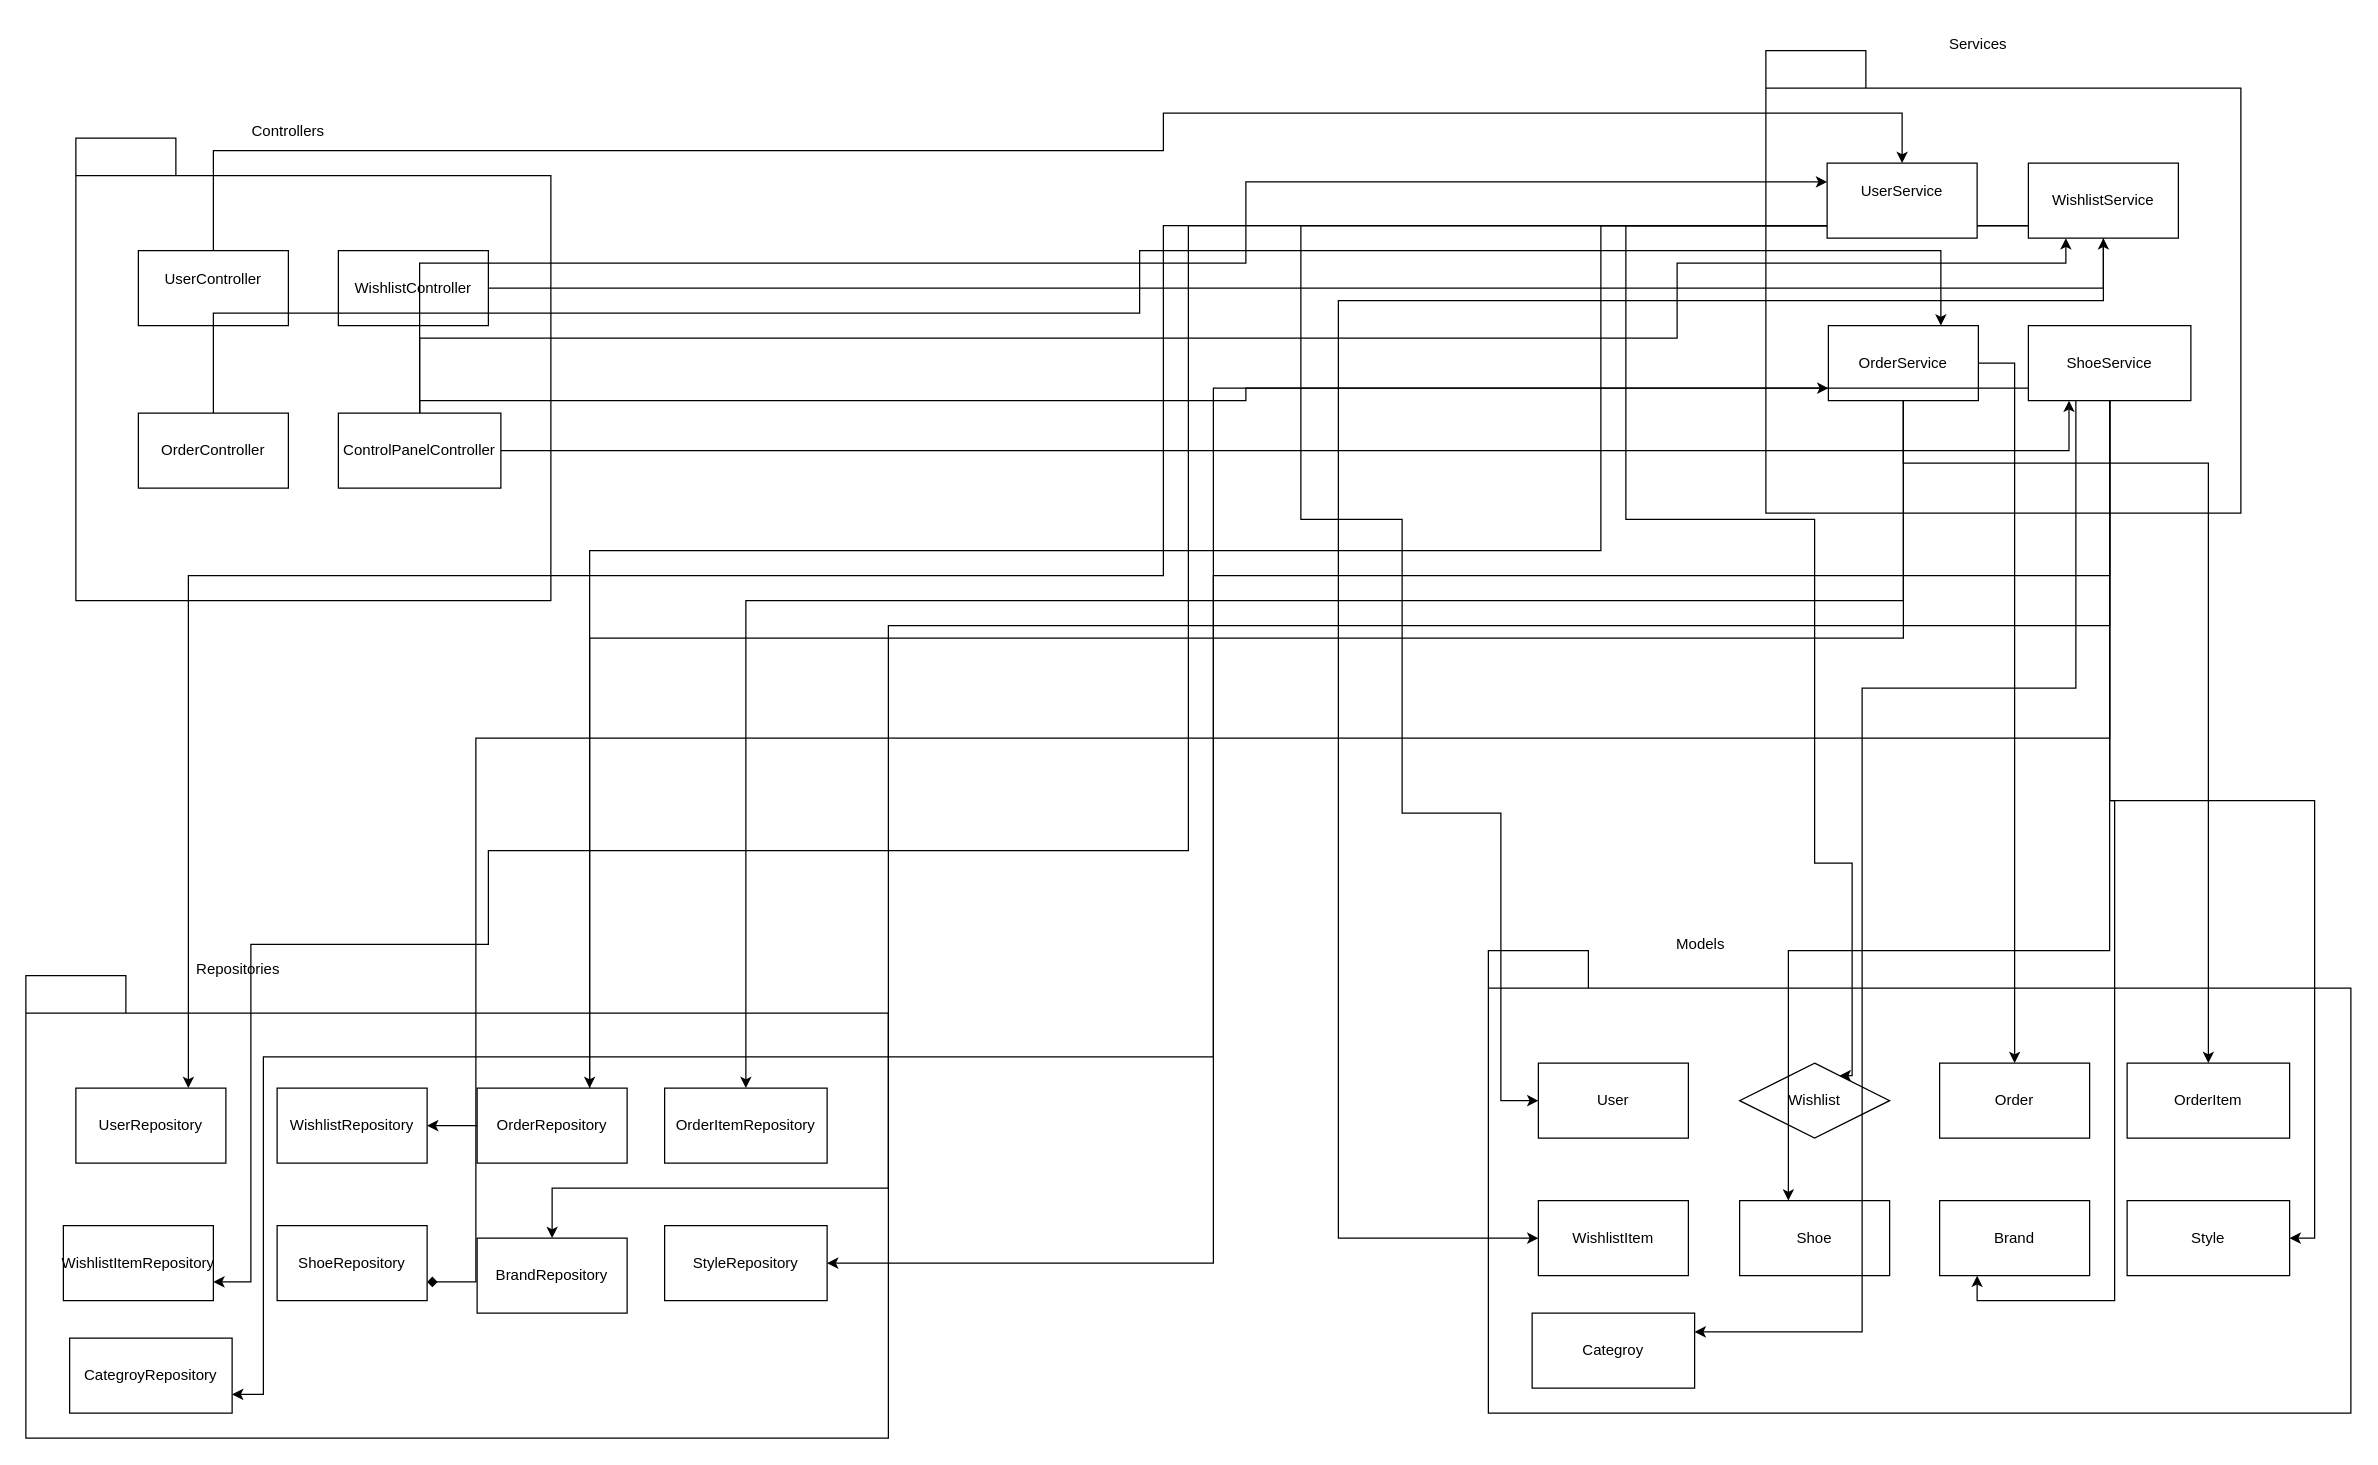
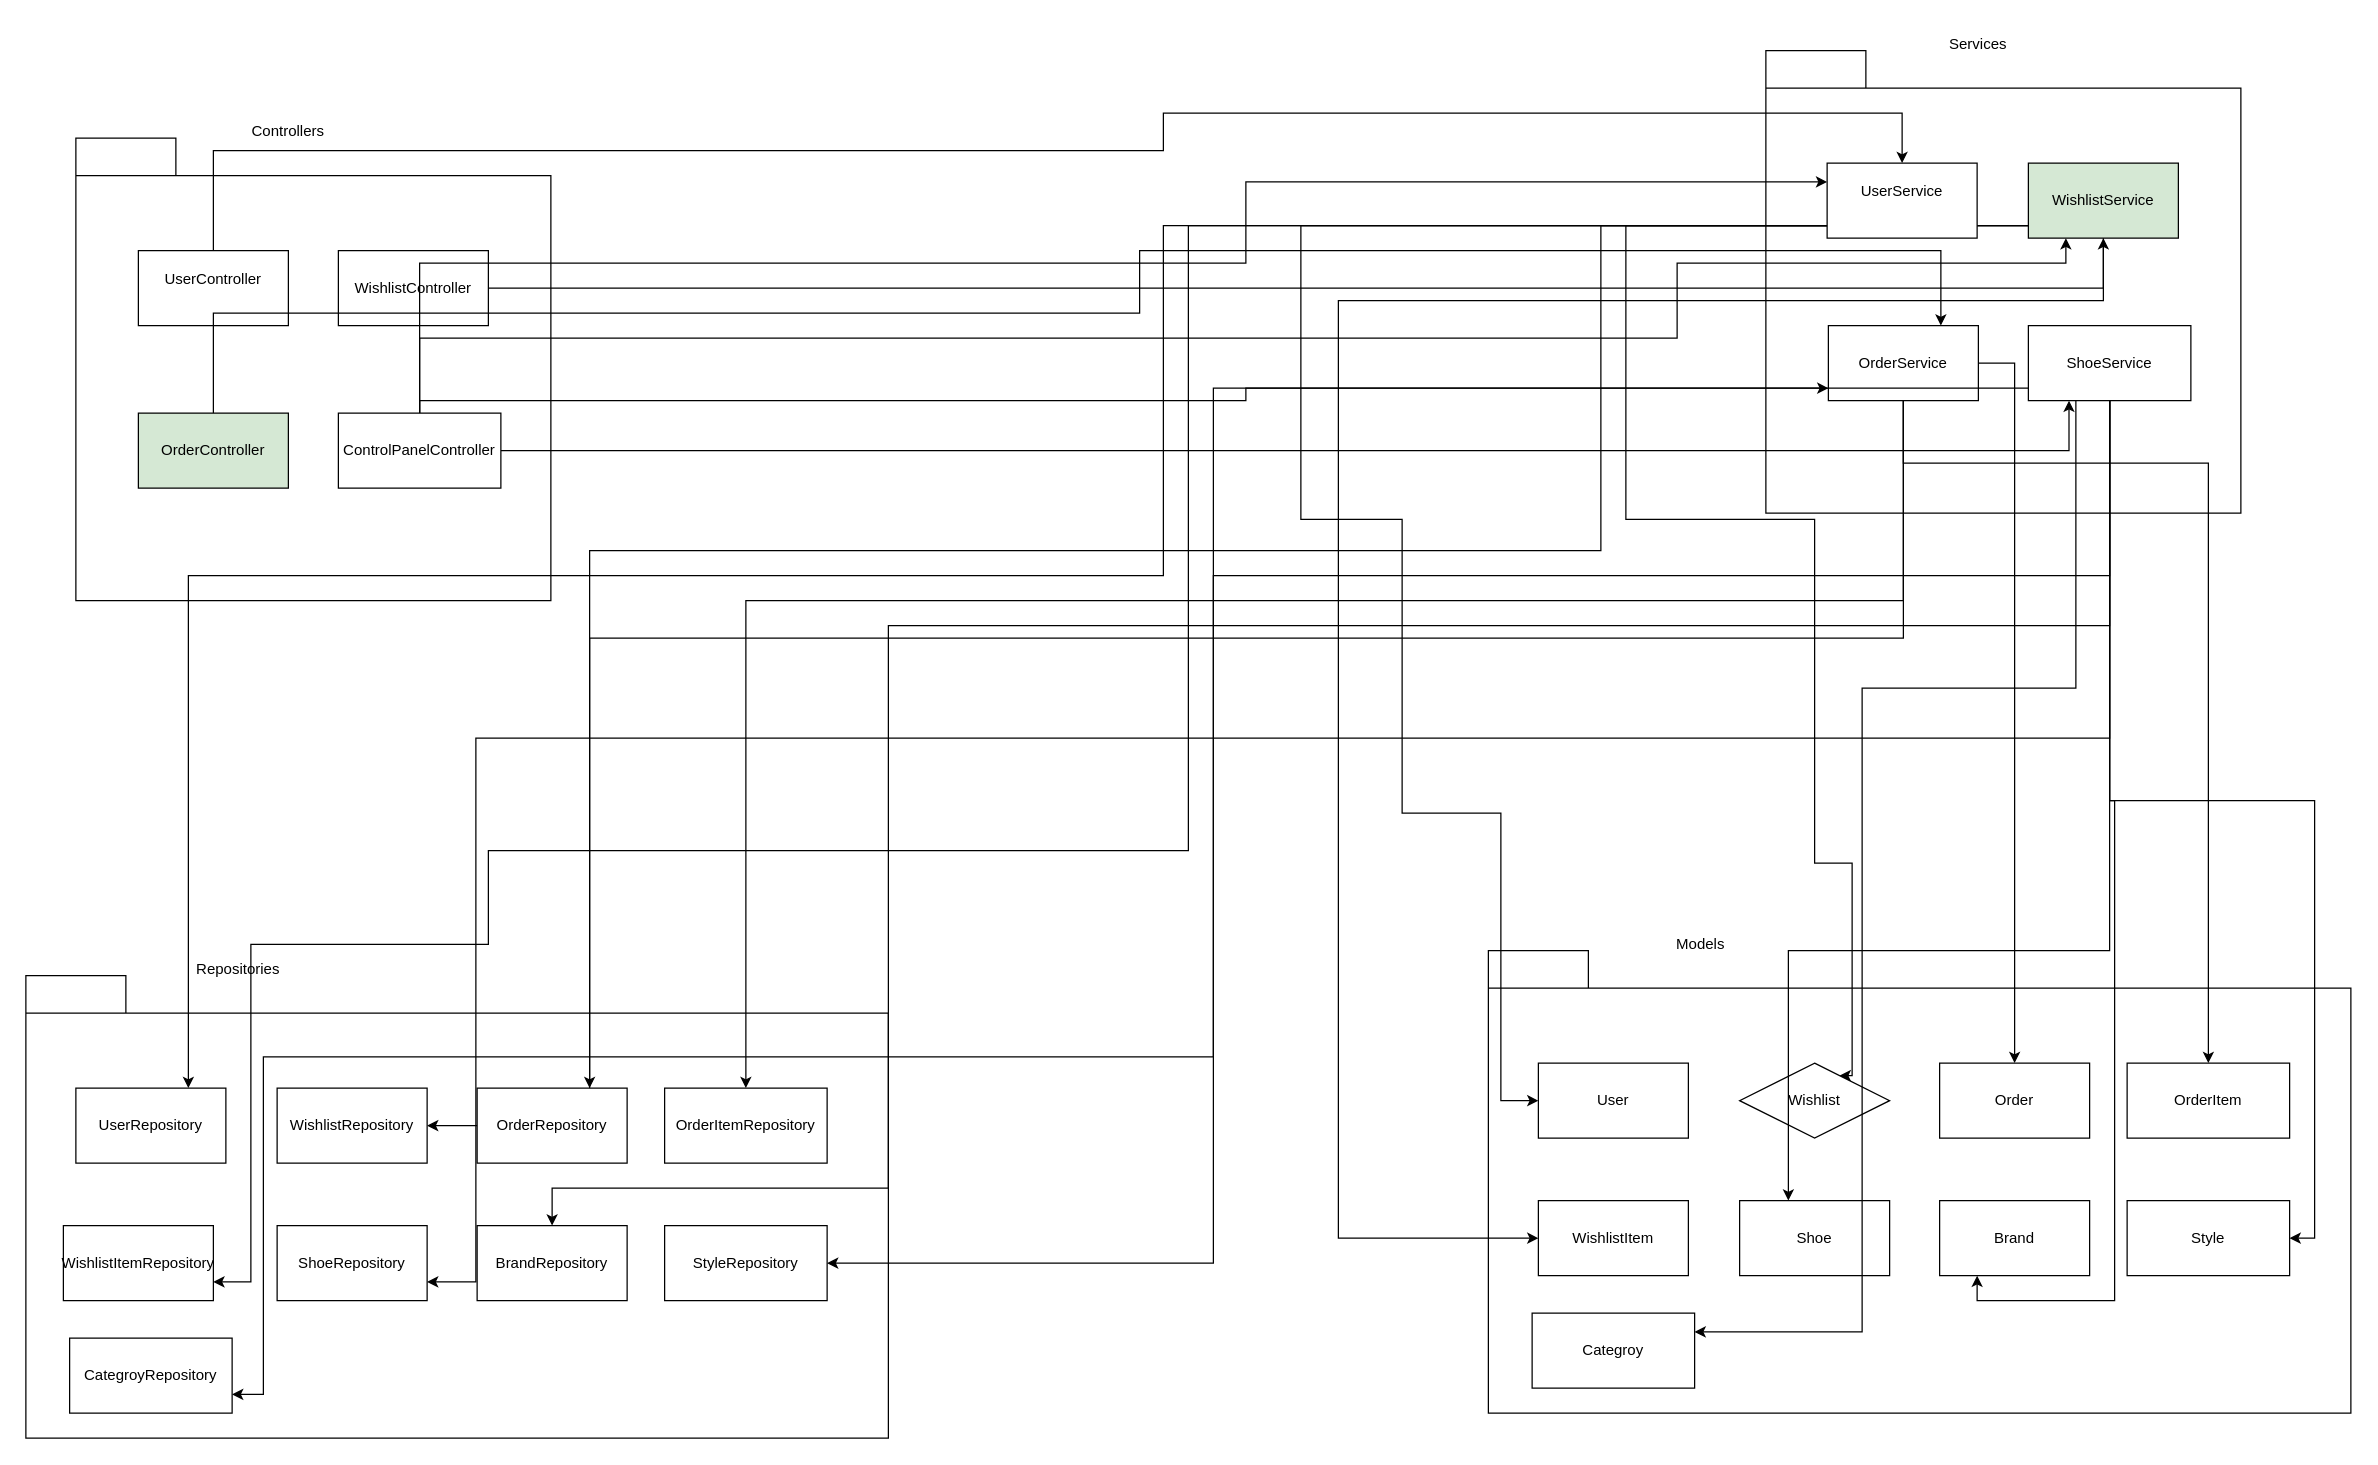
node "WishlistService": fillcolor #ffffff -> #d5e8d4
node "OrderController": fillcolor #ffffff -> #d5e8d4
node "BrandRepository": moved (552, 1276) -> (552, 1263)
edge "ShoeService" -> "ShoeRepository": arrowhead diamond -> classic
